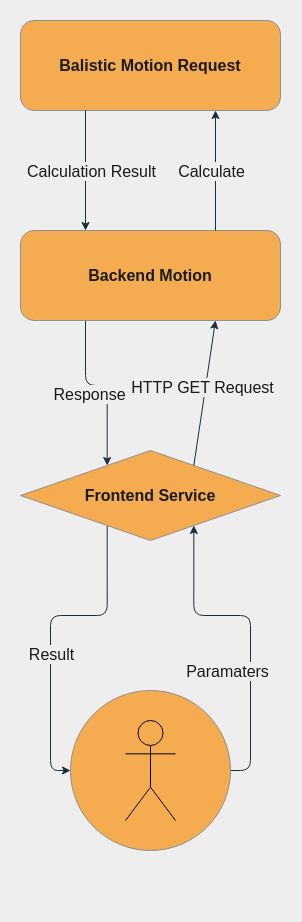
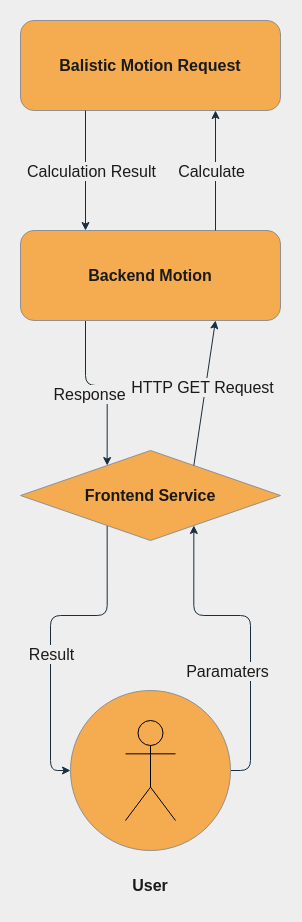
node "User": added
